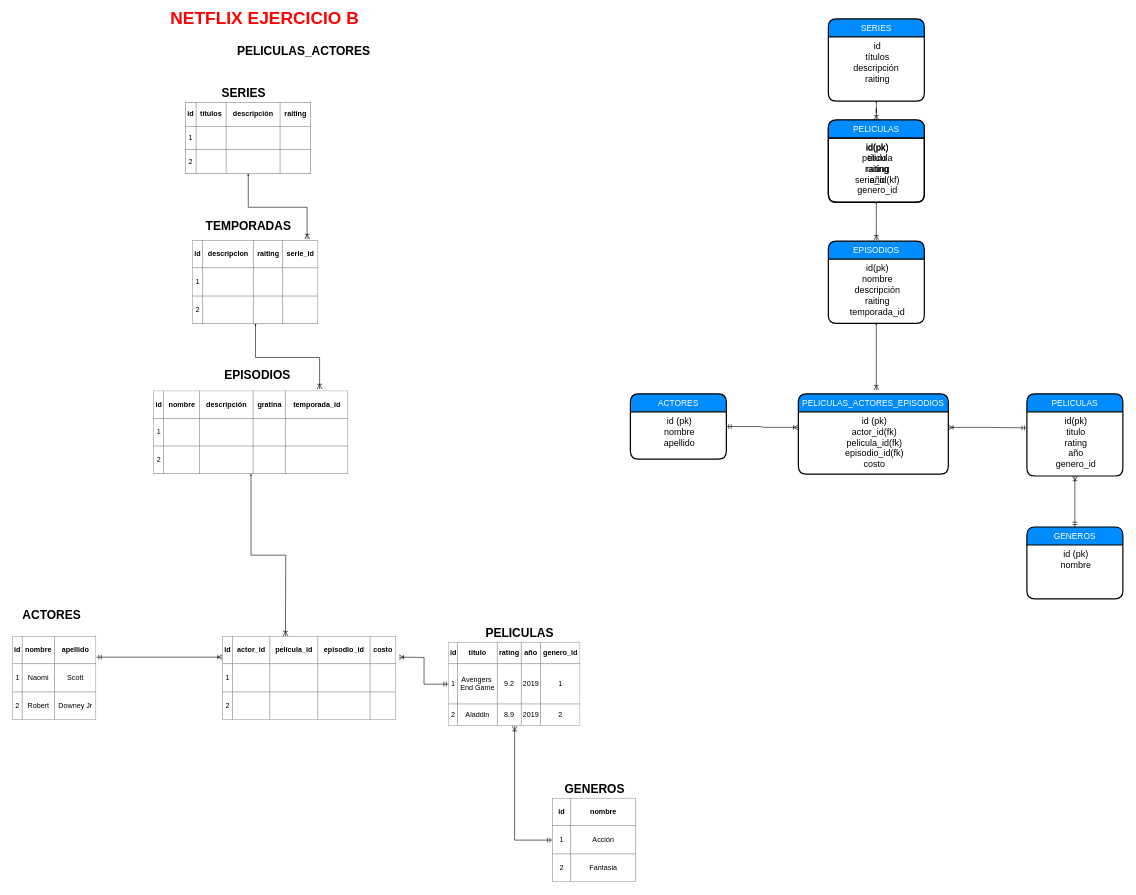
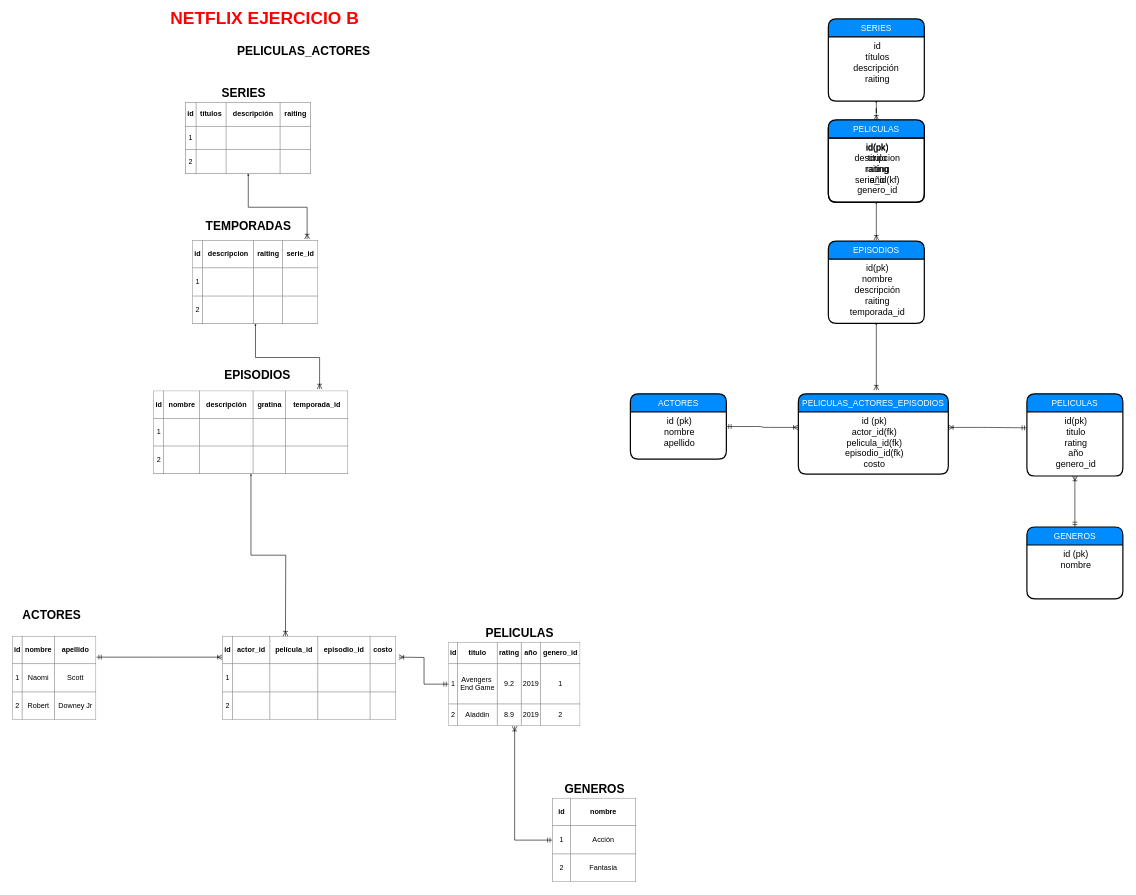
node "id(pk) pelicula raiting serie_id(kf)": label "id(pk) pelicula raiting serie_id(kf)" -> "id(pk) descripcion raiting serie_id(kf)"
